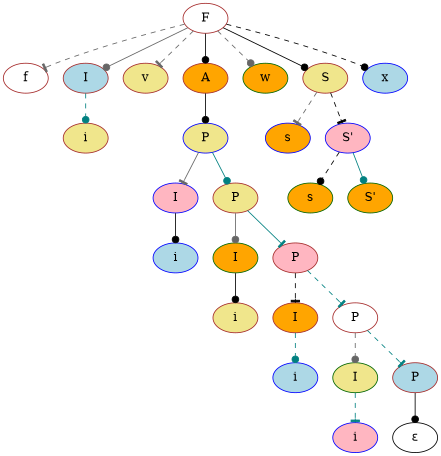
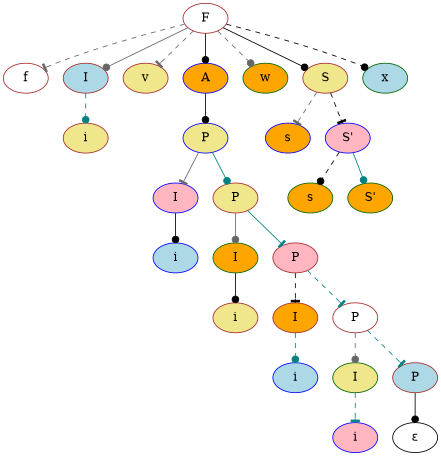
node "A": color brown -> blue
node "x": color blue -> darkgreen
